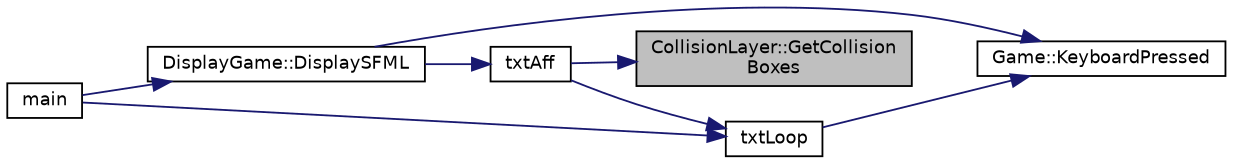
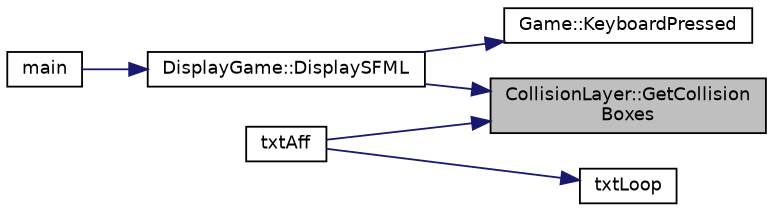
edge "DisplayGame::DisplaySFML" -> "txtAff": now "DisplayGame::DisplaySFML" -> "CollisionLayer::GetCollision Boxes"
edge "txtLoop" -> "Game::KeyboardPressed": removed
edge "main" -> "txtLoop": removed
